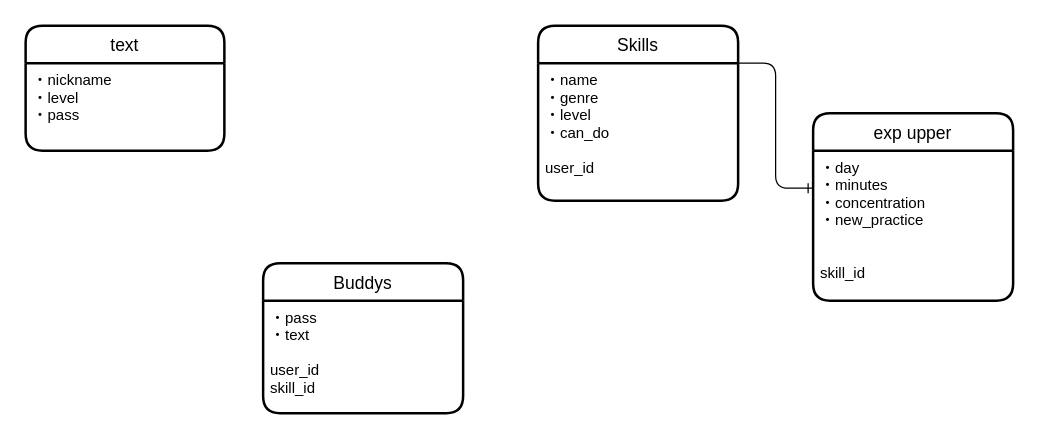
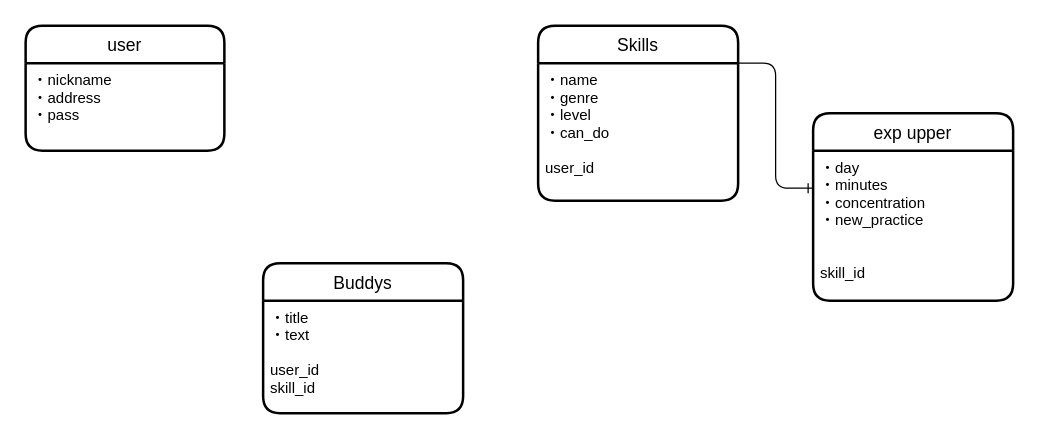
node "text": label "text" -> "user"
node "・nickname ・level ・pass": label "・nickname ・level ・pass" -> "・nickname ・address ・pass"
node "・pass ・text user_id skill_id": label "・pass ・text user_id skill_id" -> "・title ・text user_id skill_id"
